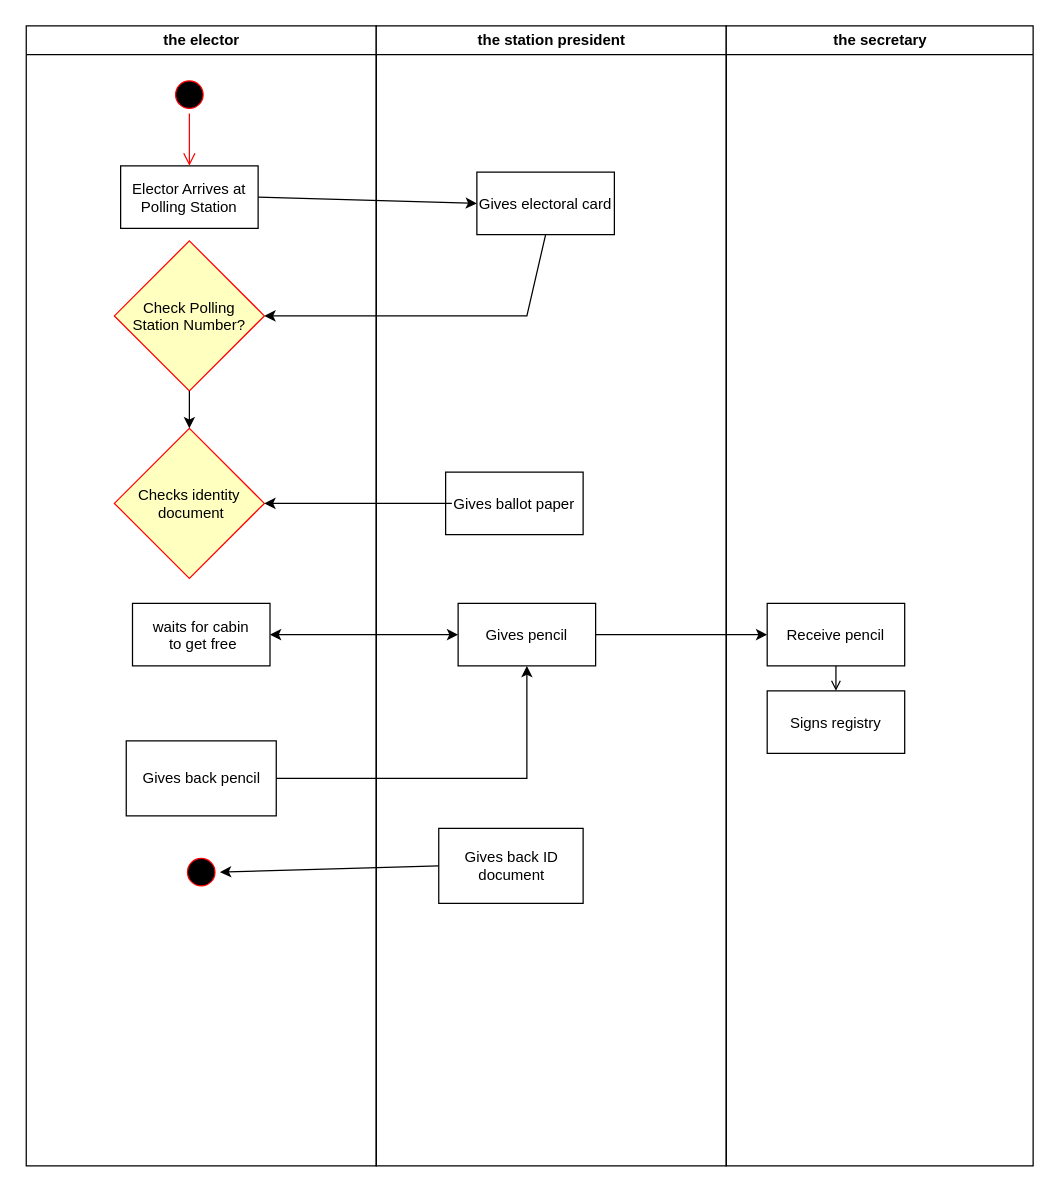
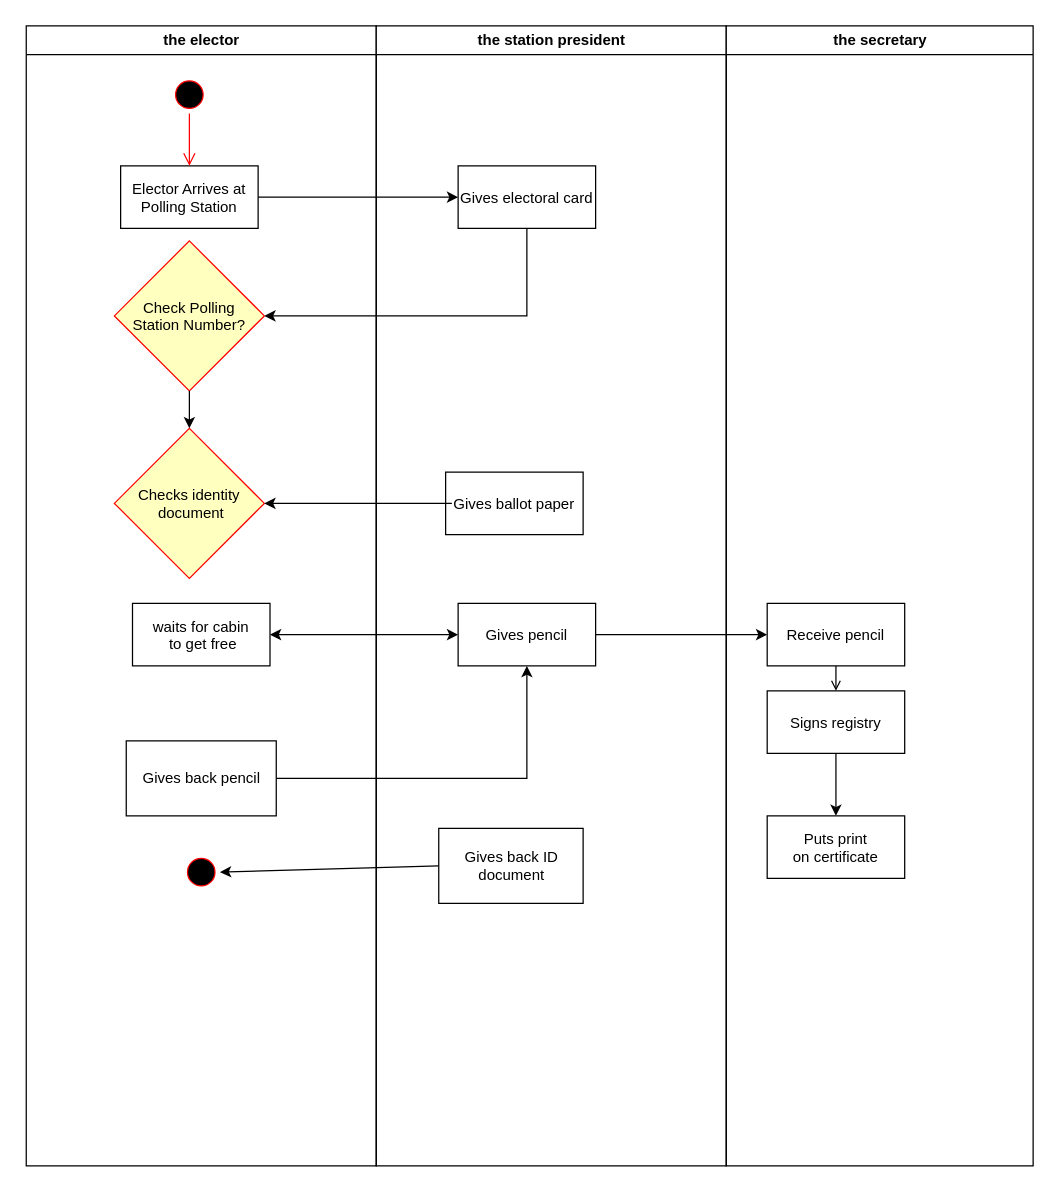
node "Gives electoral card": moved (546, 203) -> (527, 197)
edge "Signs registry" -> "Puts print on certificate": added
node "Puts print on certificate": added
